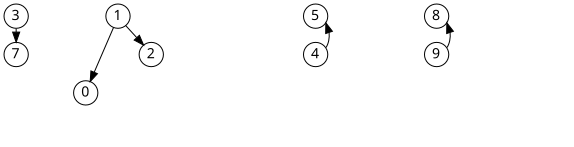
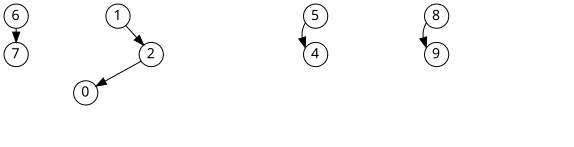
node "3": label "3" -> "6"
edge "4" -> "5": reversed
edge "9" -> "8": reversed
edge "1" -> "0": now "2" -> "0"
